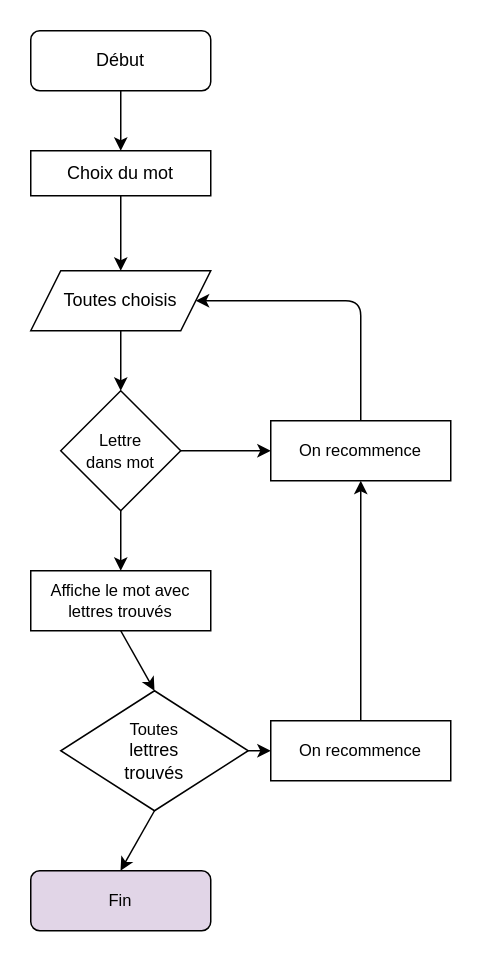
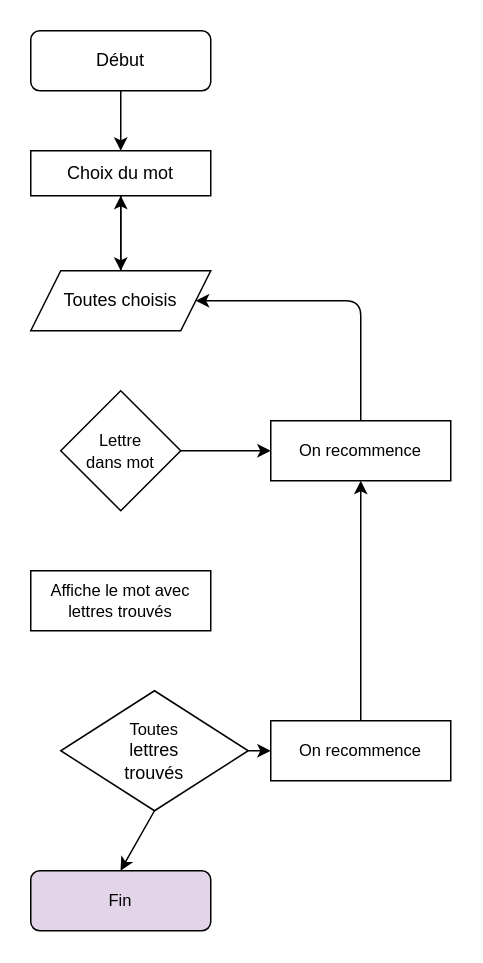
edge "Toutes choisis" -> "Lettre dans mot": now "Toutes choisis" -> "Choix du mot"
edge "Lettre dans mot" -> "Affiche le mot avec lettres trouvés": removed
edge "Affiche le mot avec lettres trouvés" -> "Toutes lettres trouvés": removed
